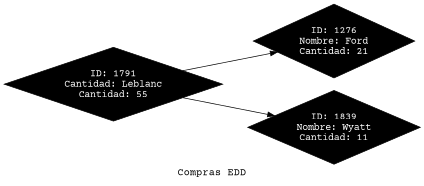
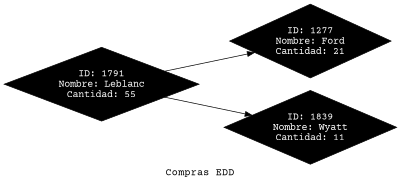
node "ID: 1276 Nombre: Ford Cantidad: 21": label "ID: 1276 Nombre: Ford Cantidad: 21" -> "ID: 1277 Nombre: Ford Cantidad: 21"
node "ID: 1791 Cantidad: Leblanc Cantidad: 55": label "ID: 1791 Cantidad: Leblanc Cantidad: 55" -> "ID: 1791 Nombre: Leblanc Cantidad: 55"
